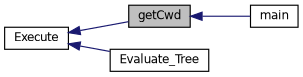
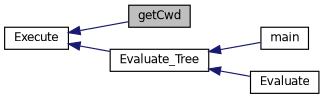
edge "main" -> "getCwd": now "main" -> "Evaluate_Tree"
node "Evaluate": added
